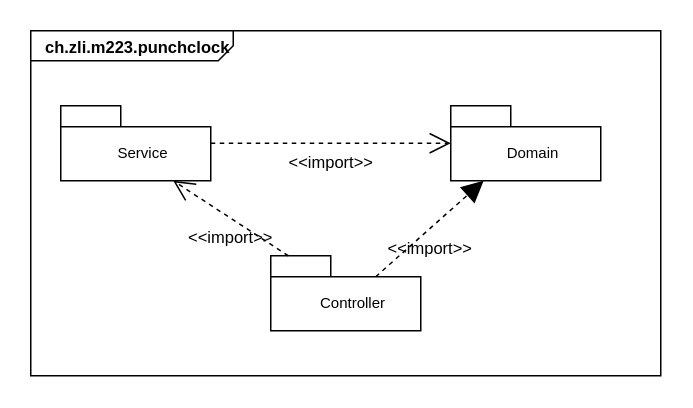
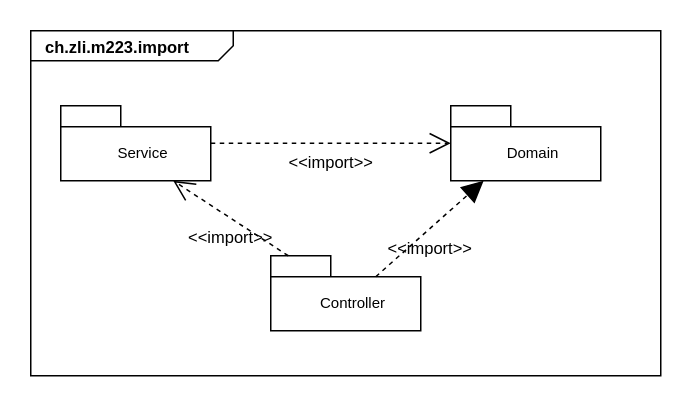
node "ch.zli.m223.punchclock": label "ch.zli.m223.punchclock" -> "ch.zli.m223.import"
